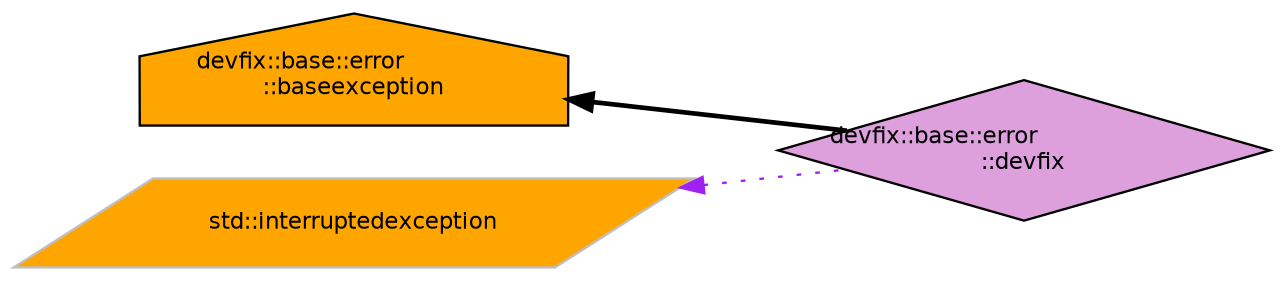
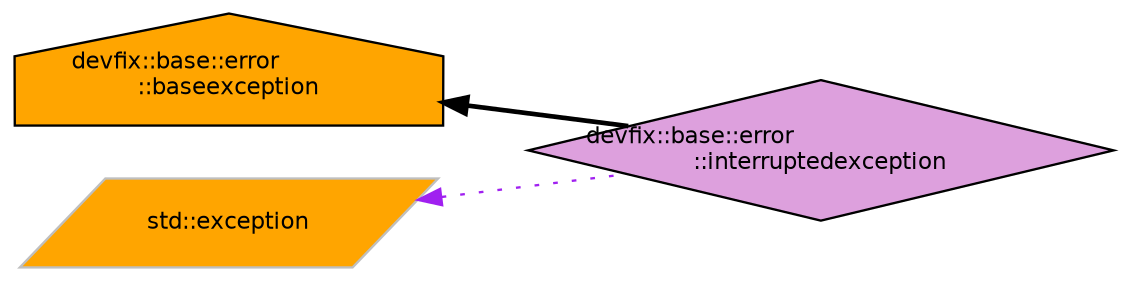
node "devfix::base::error ::devfix": label "devfix::base::error ::devfix" -> "devfix::base::error ::interruptedexception"
node "std::interruptedexception": label "std::interruptedexception" -> "std::exception"
